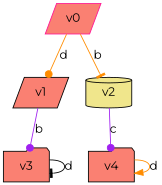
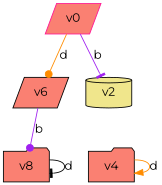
edge "v0" -> "v2": color darkorange -> purple
node "v1": label "v1" -> "v6"
edge "v2" -> "v4": removed, label "c"
node "v3": label "v3" -> "v8"
